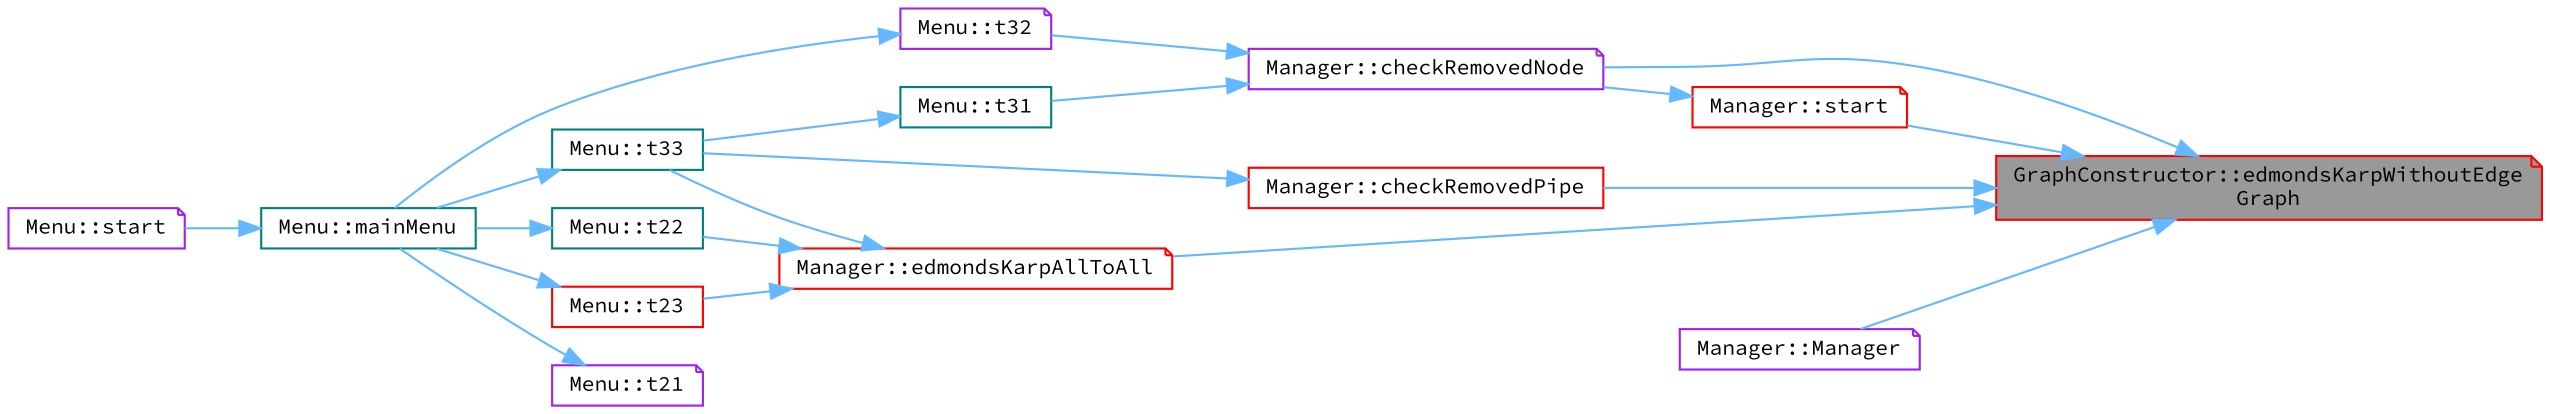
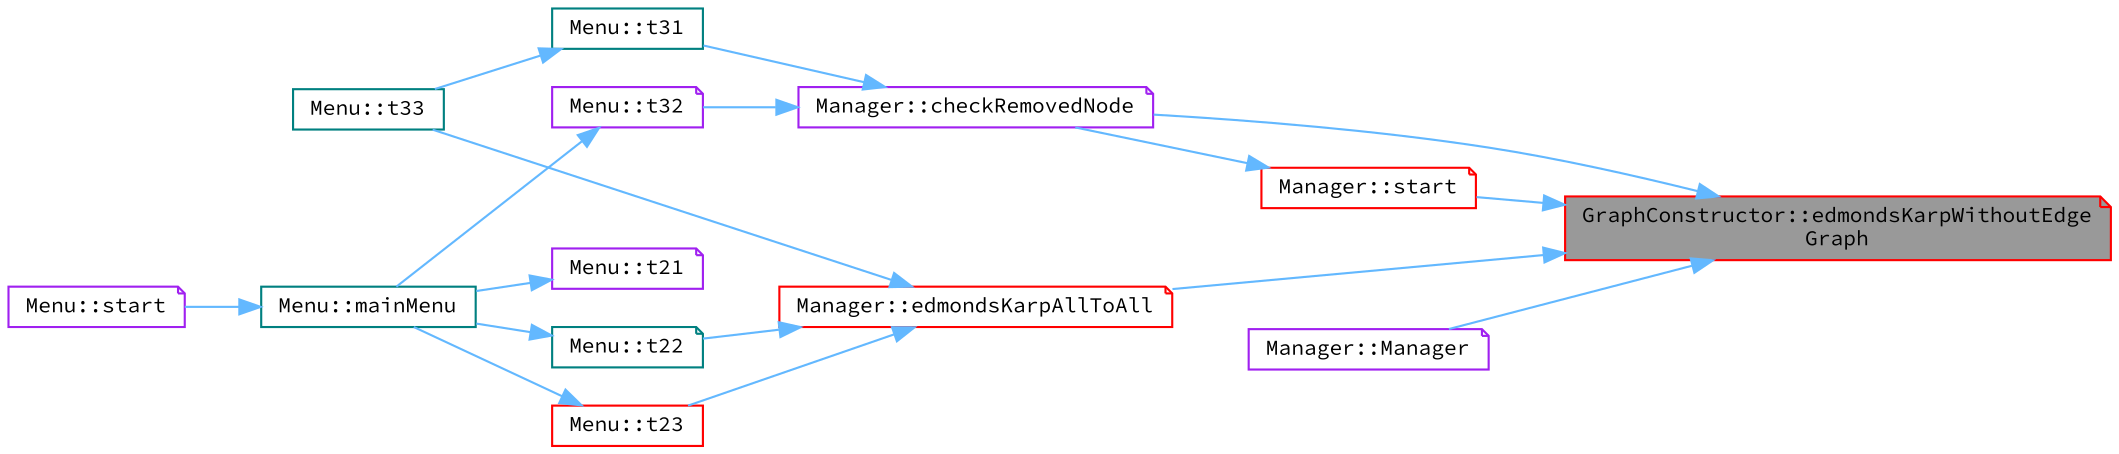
node "Manager::checkRemovedPipe": removed
edge "Menu::mainMenu" -> "Menu::t33": removed
node "Menu::t22": shape box -> note
